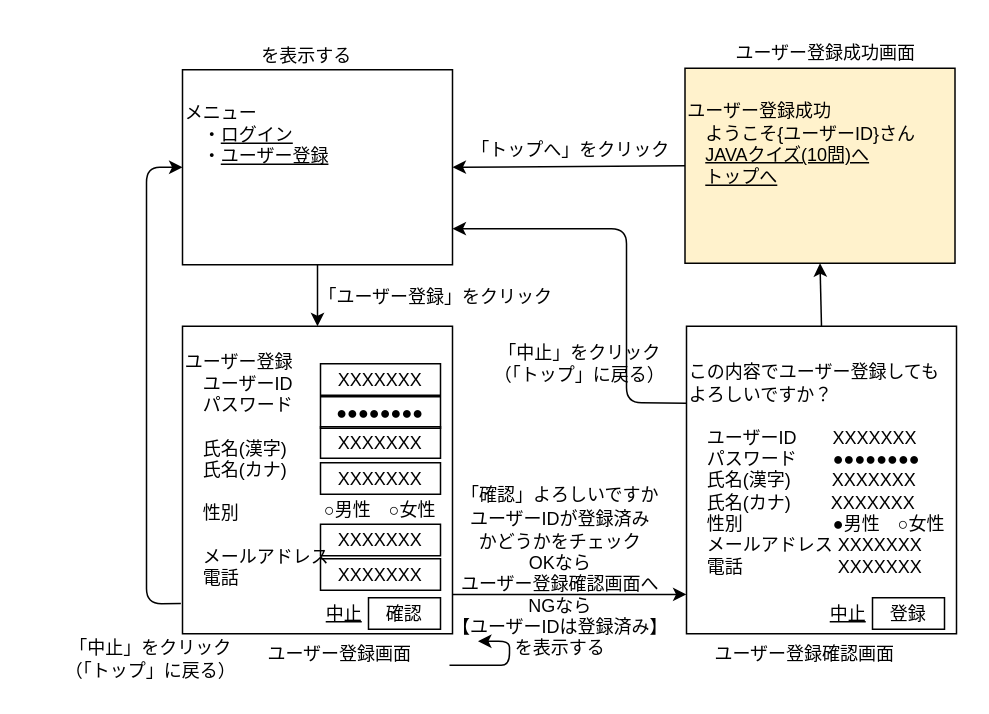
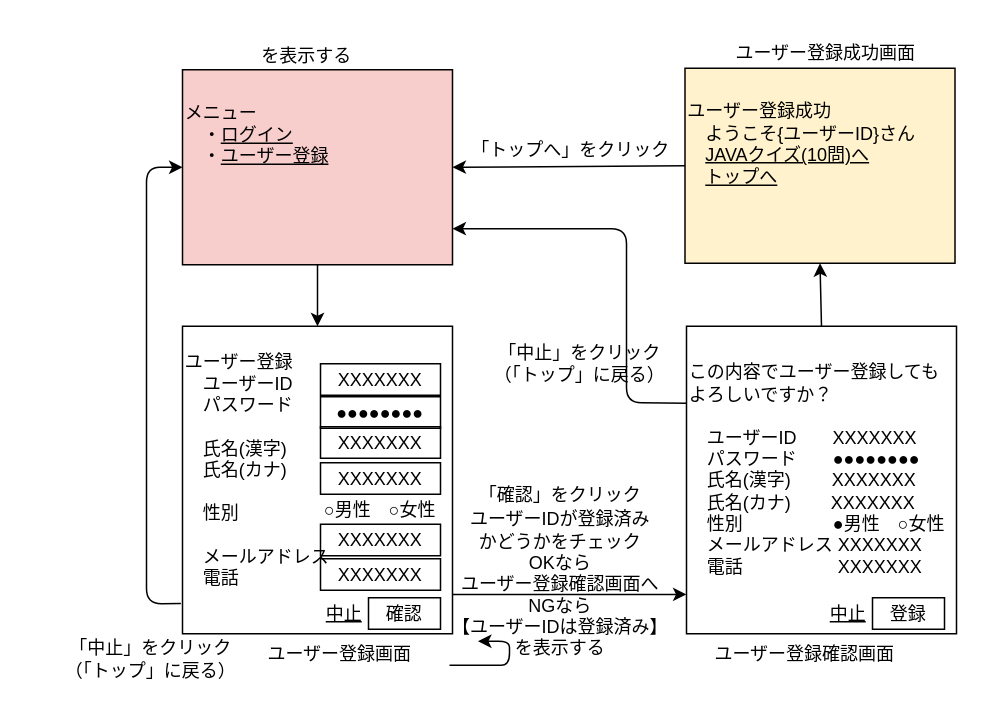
node "メニュー ・ログイン ・ユーザー登録": fillcolor #ffffff -> #f8cecc
node "「ユーザー登録」をクリック": removed
node "「確認」よろしいですか": label "「確認」よろしいですか" -> "「確認」をクリック"
